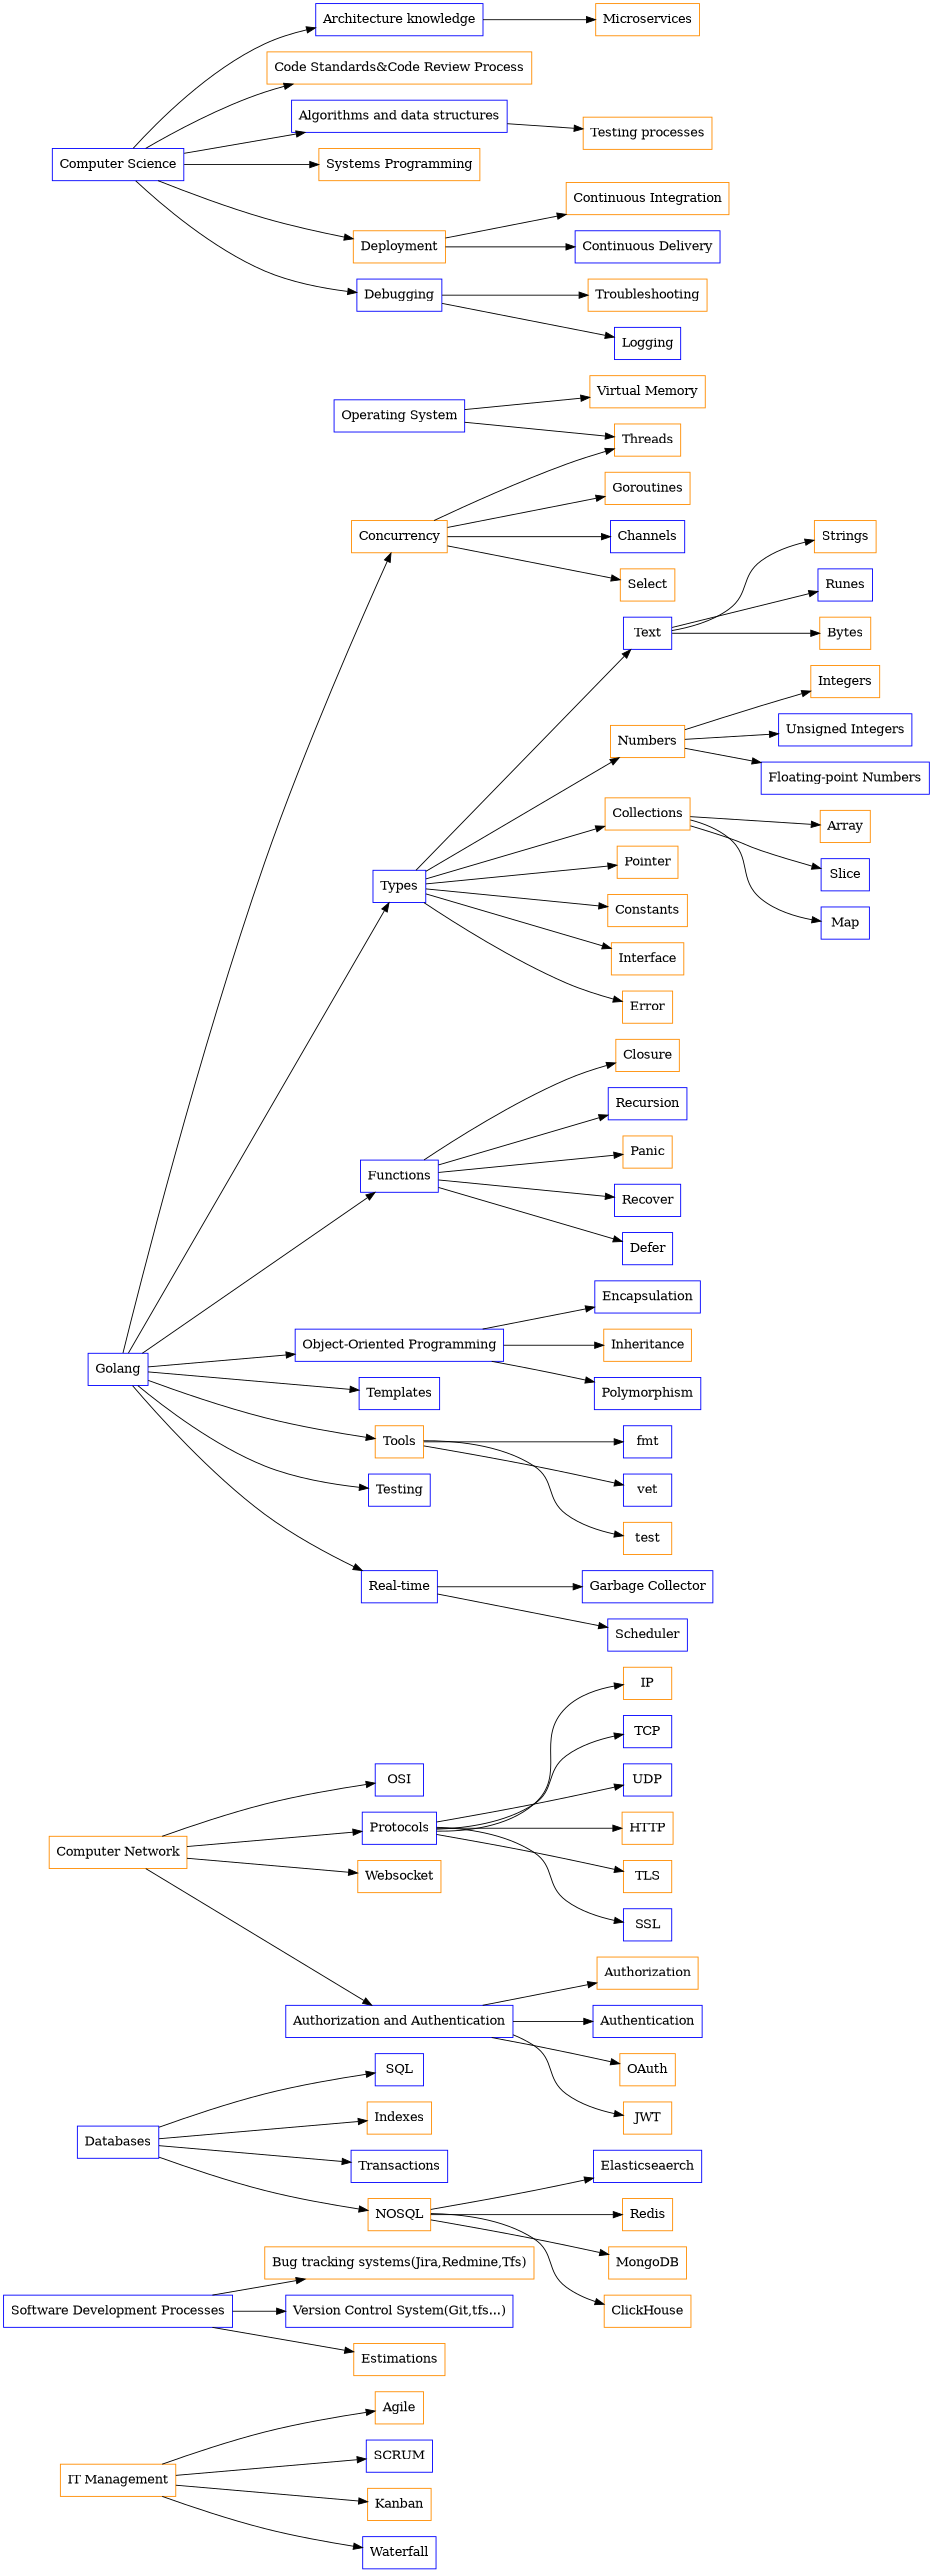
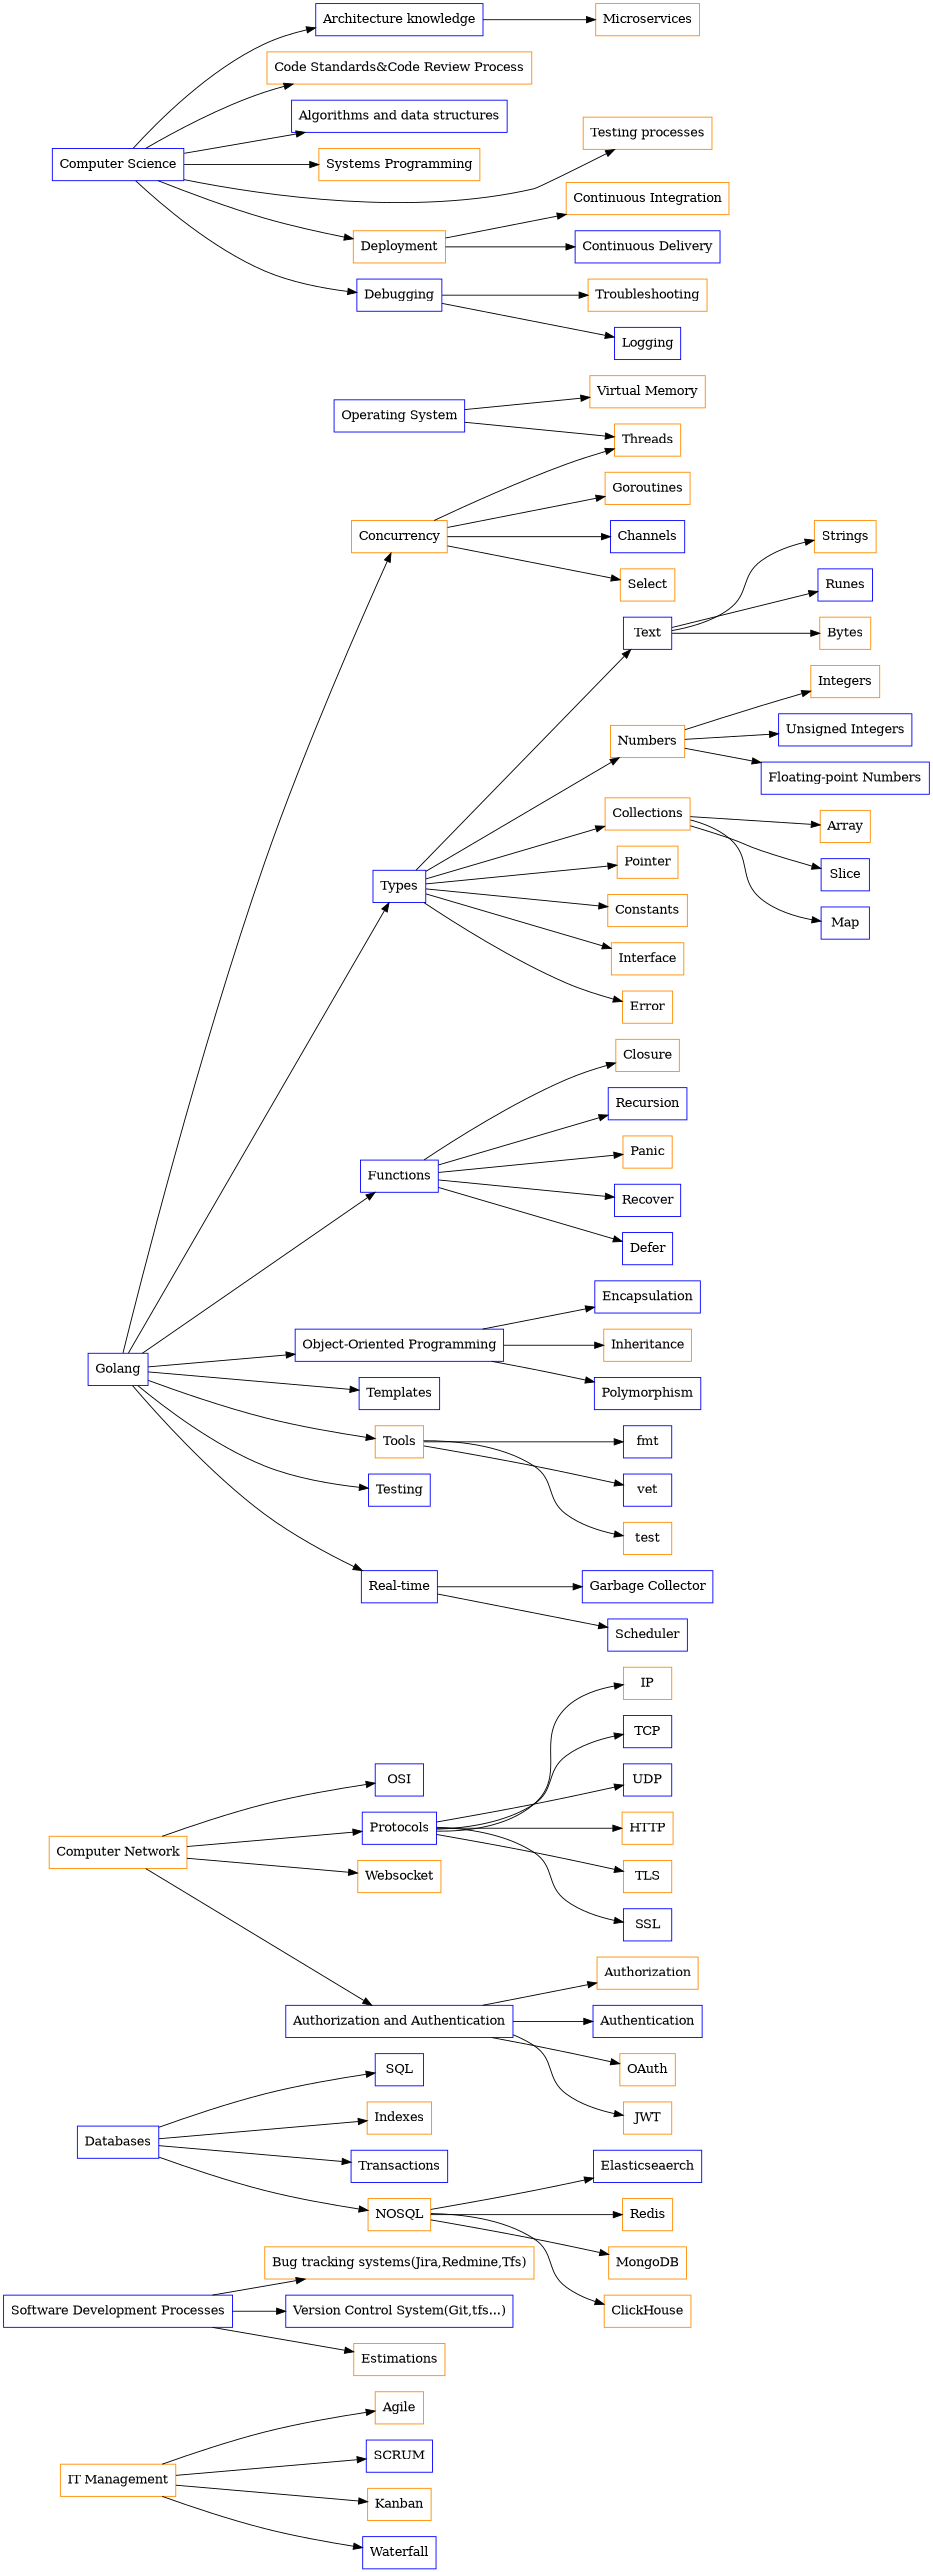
edge "Algorithms and data structures" -> "Testing processes": now "Computer Science" -> "Testing processes"
